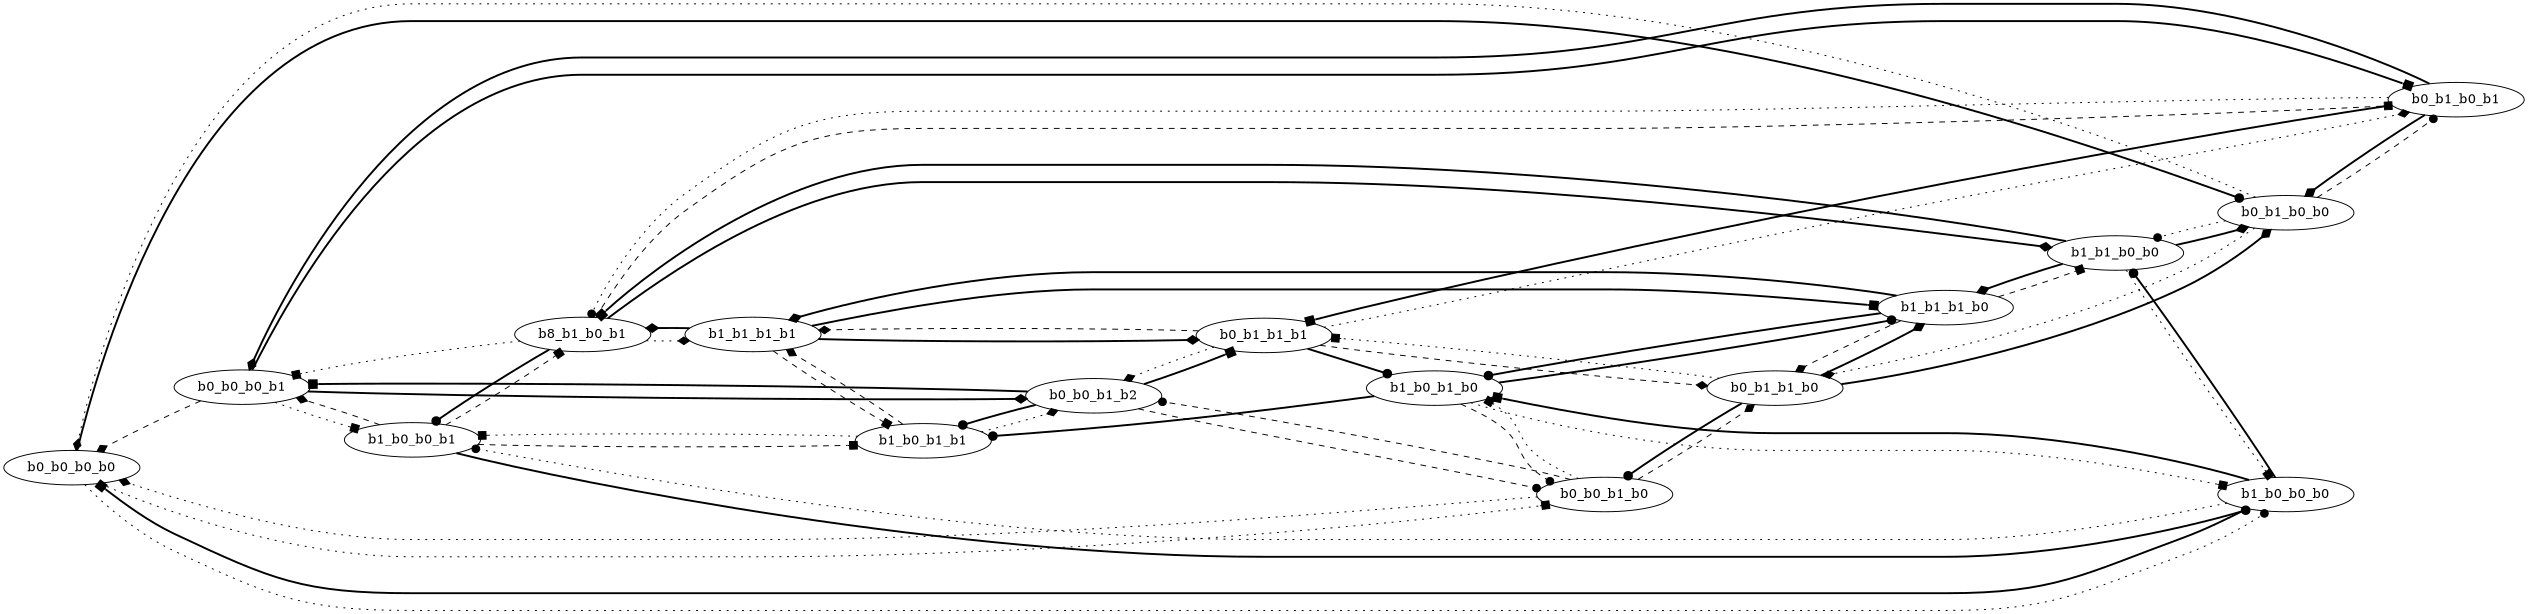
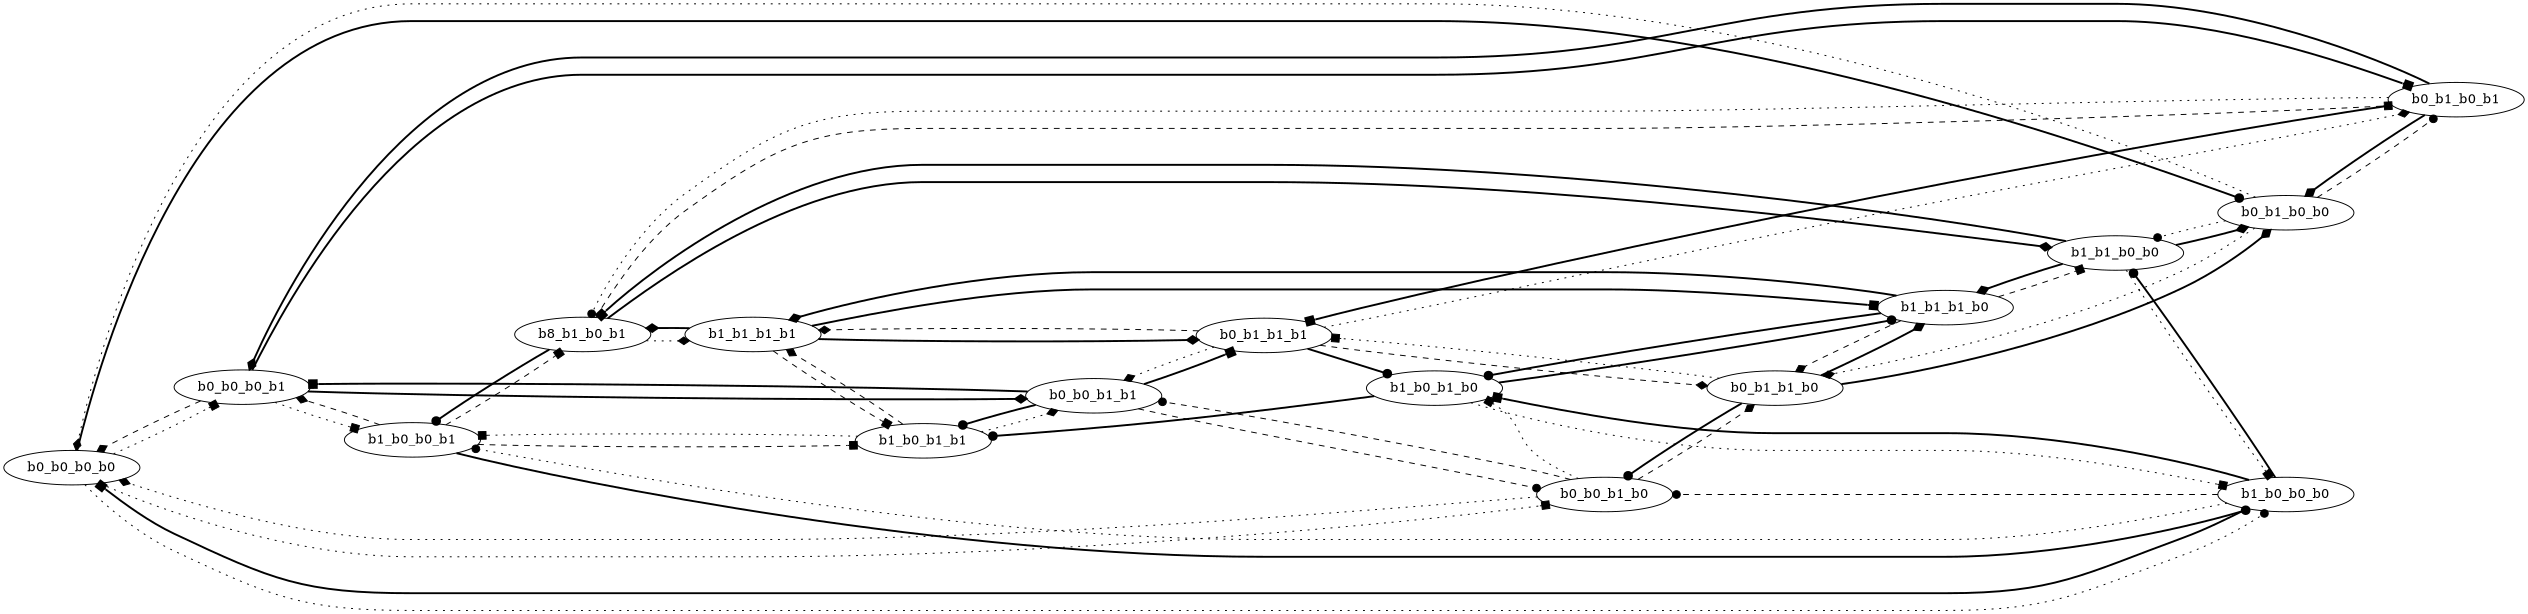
edge "b8_b1_b0_b1" -> "b0_b0_b0_b1": now "b0_b0_b0_b0" -> "b0_b0_b0_b1"
node "b0_b0_b1_b2": label "b0_b0_b1_b2" -> "b0_b0_b1_b1"
edge "b1_b0_b1_b0" -> "b0_b0_b1_b0": now "b1_b0_b0_b0" -> "b0_b0_b1_b0"
